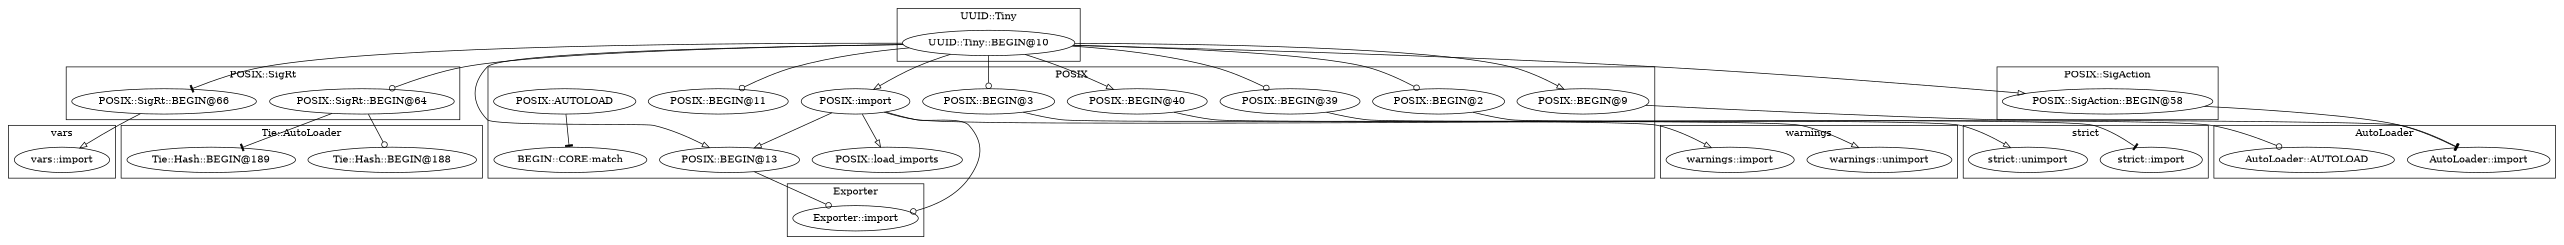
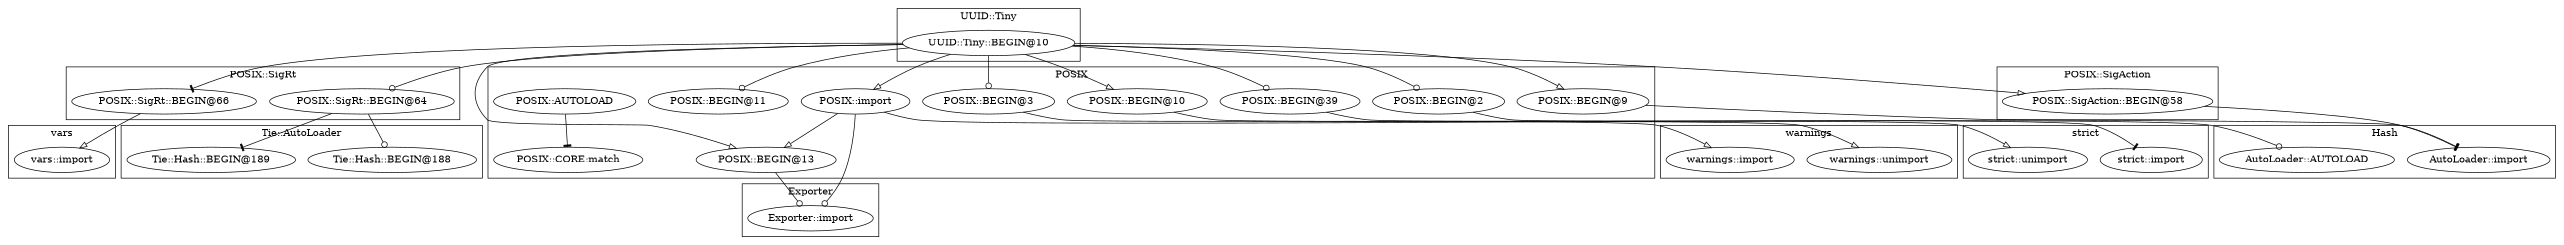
node "POSIX::BEGIN@40": label "POSIX::BEGIN@40" -> "POSIX::BEGIN@10"
cluster "AutoLoader": label "AutoLoader" -> "Hash"
node "BEGIN::CORE:match": label "BEGIN::CORE:match" -> "POSIX::CORE:match"
node "POSIX::load_imports": removed
